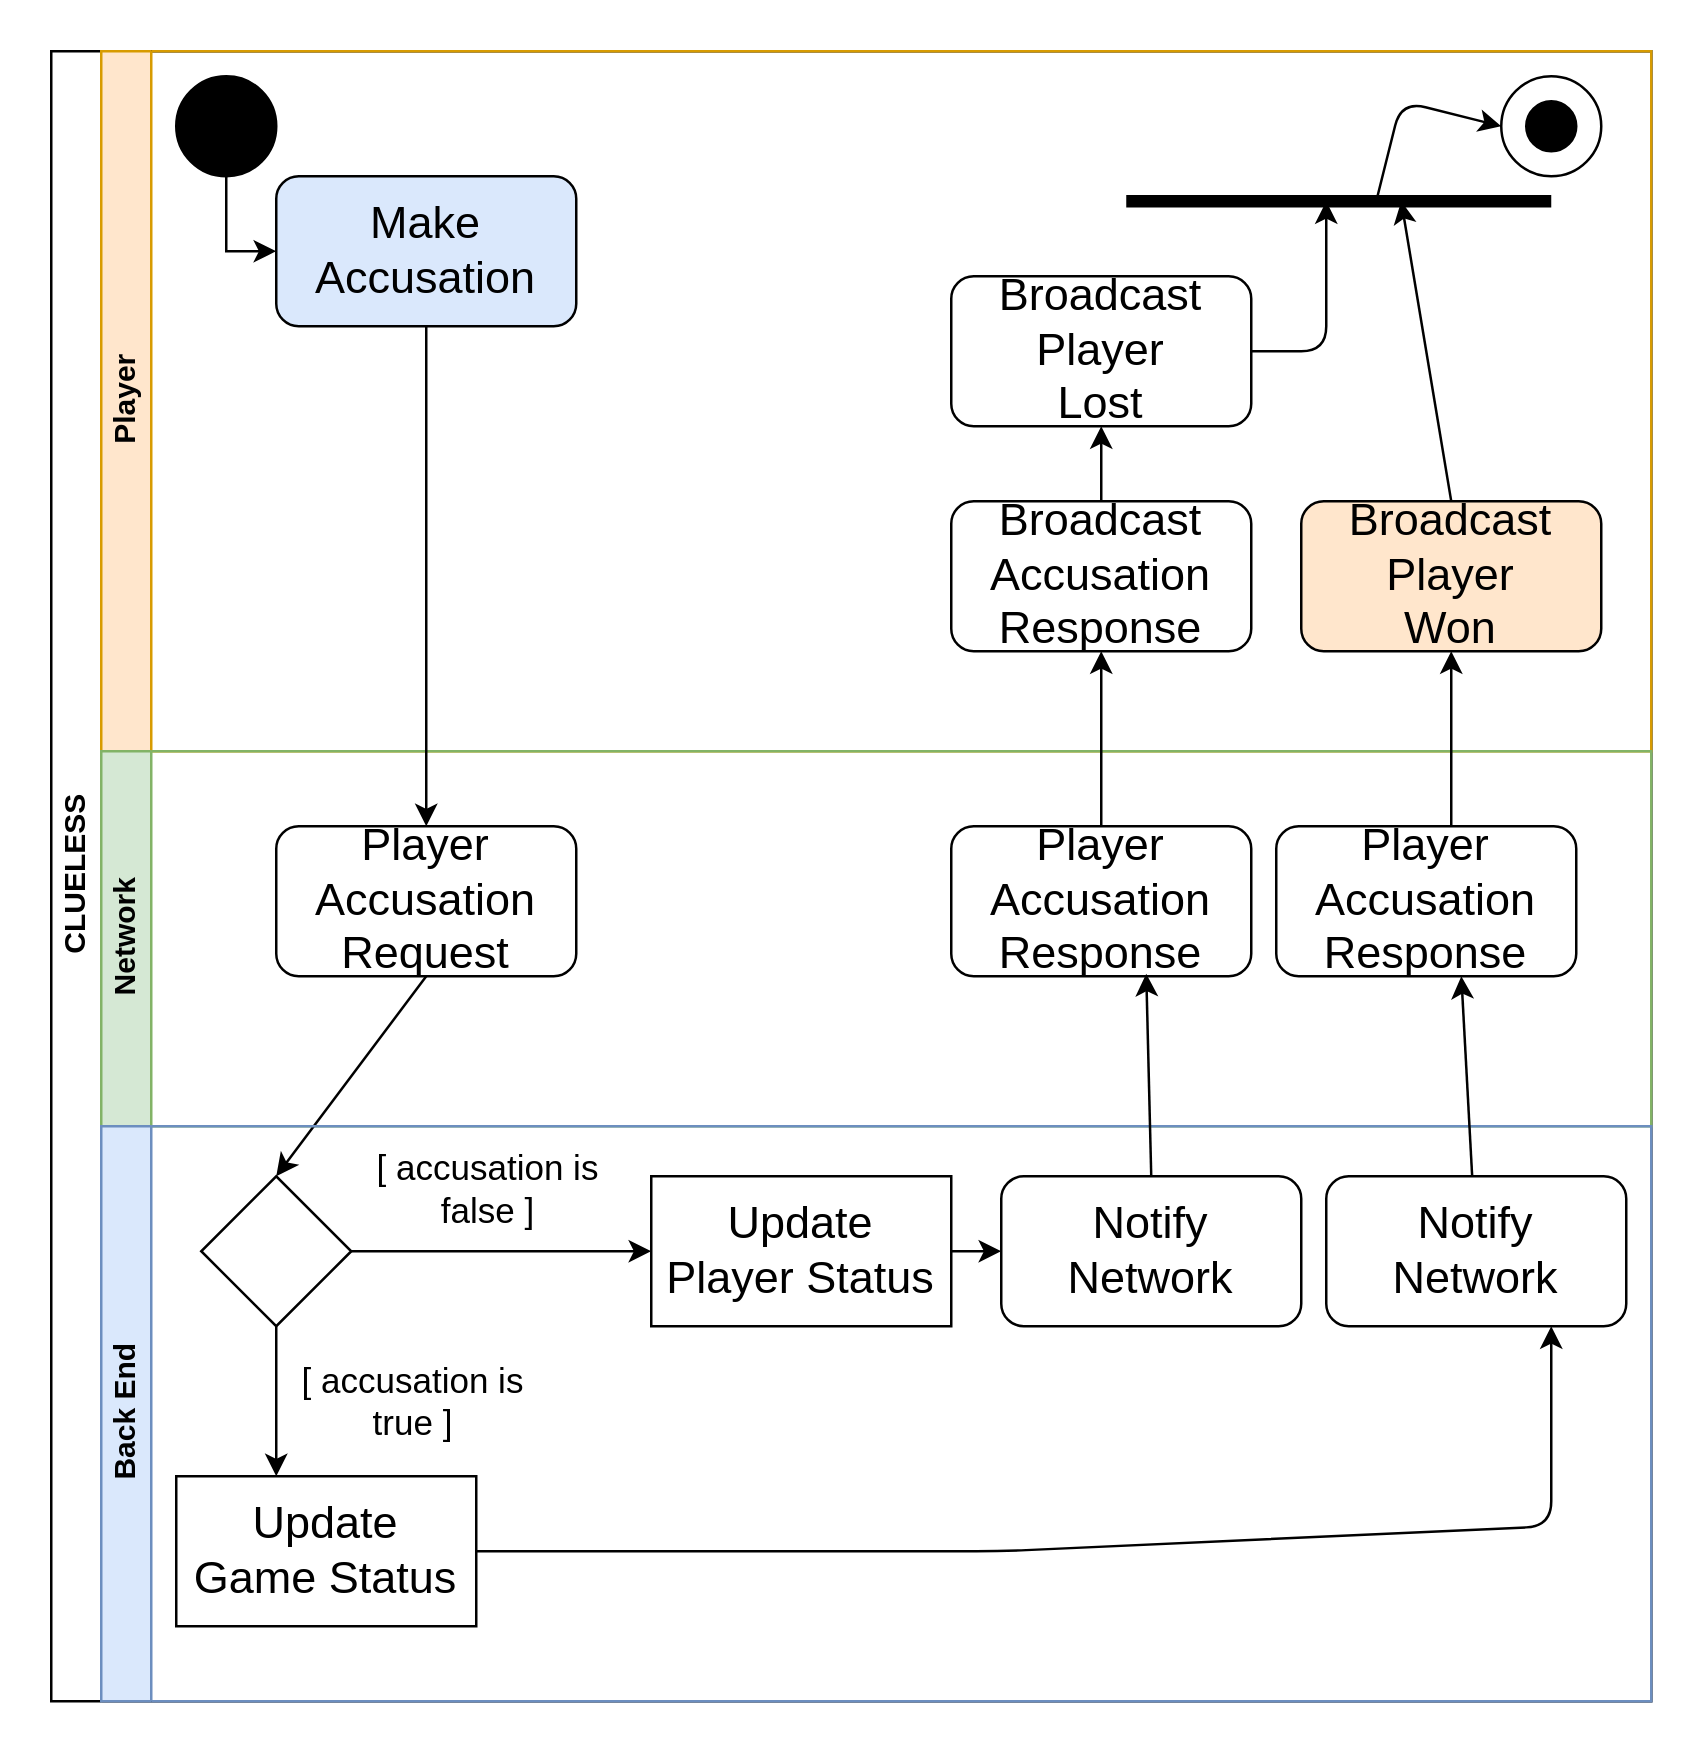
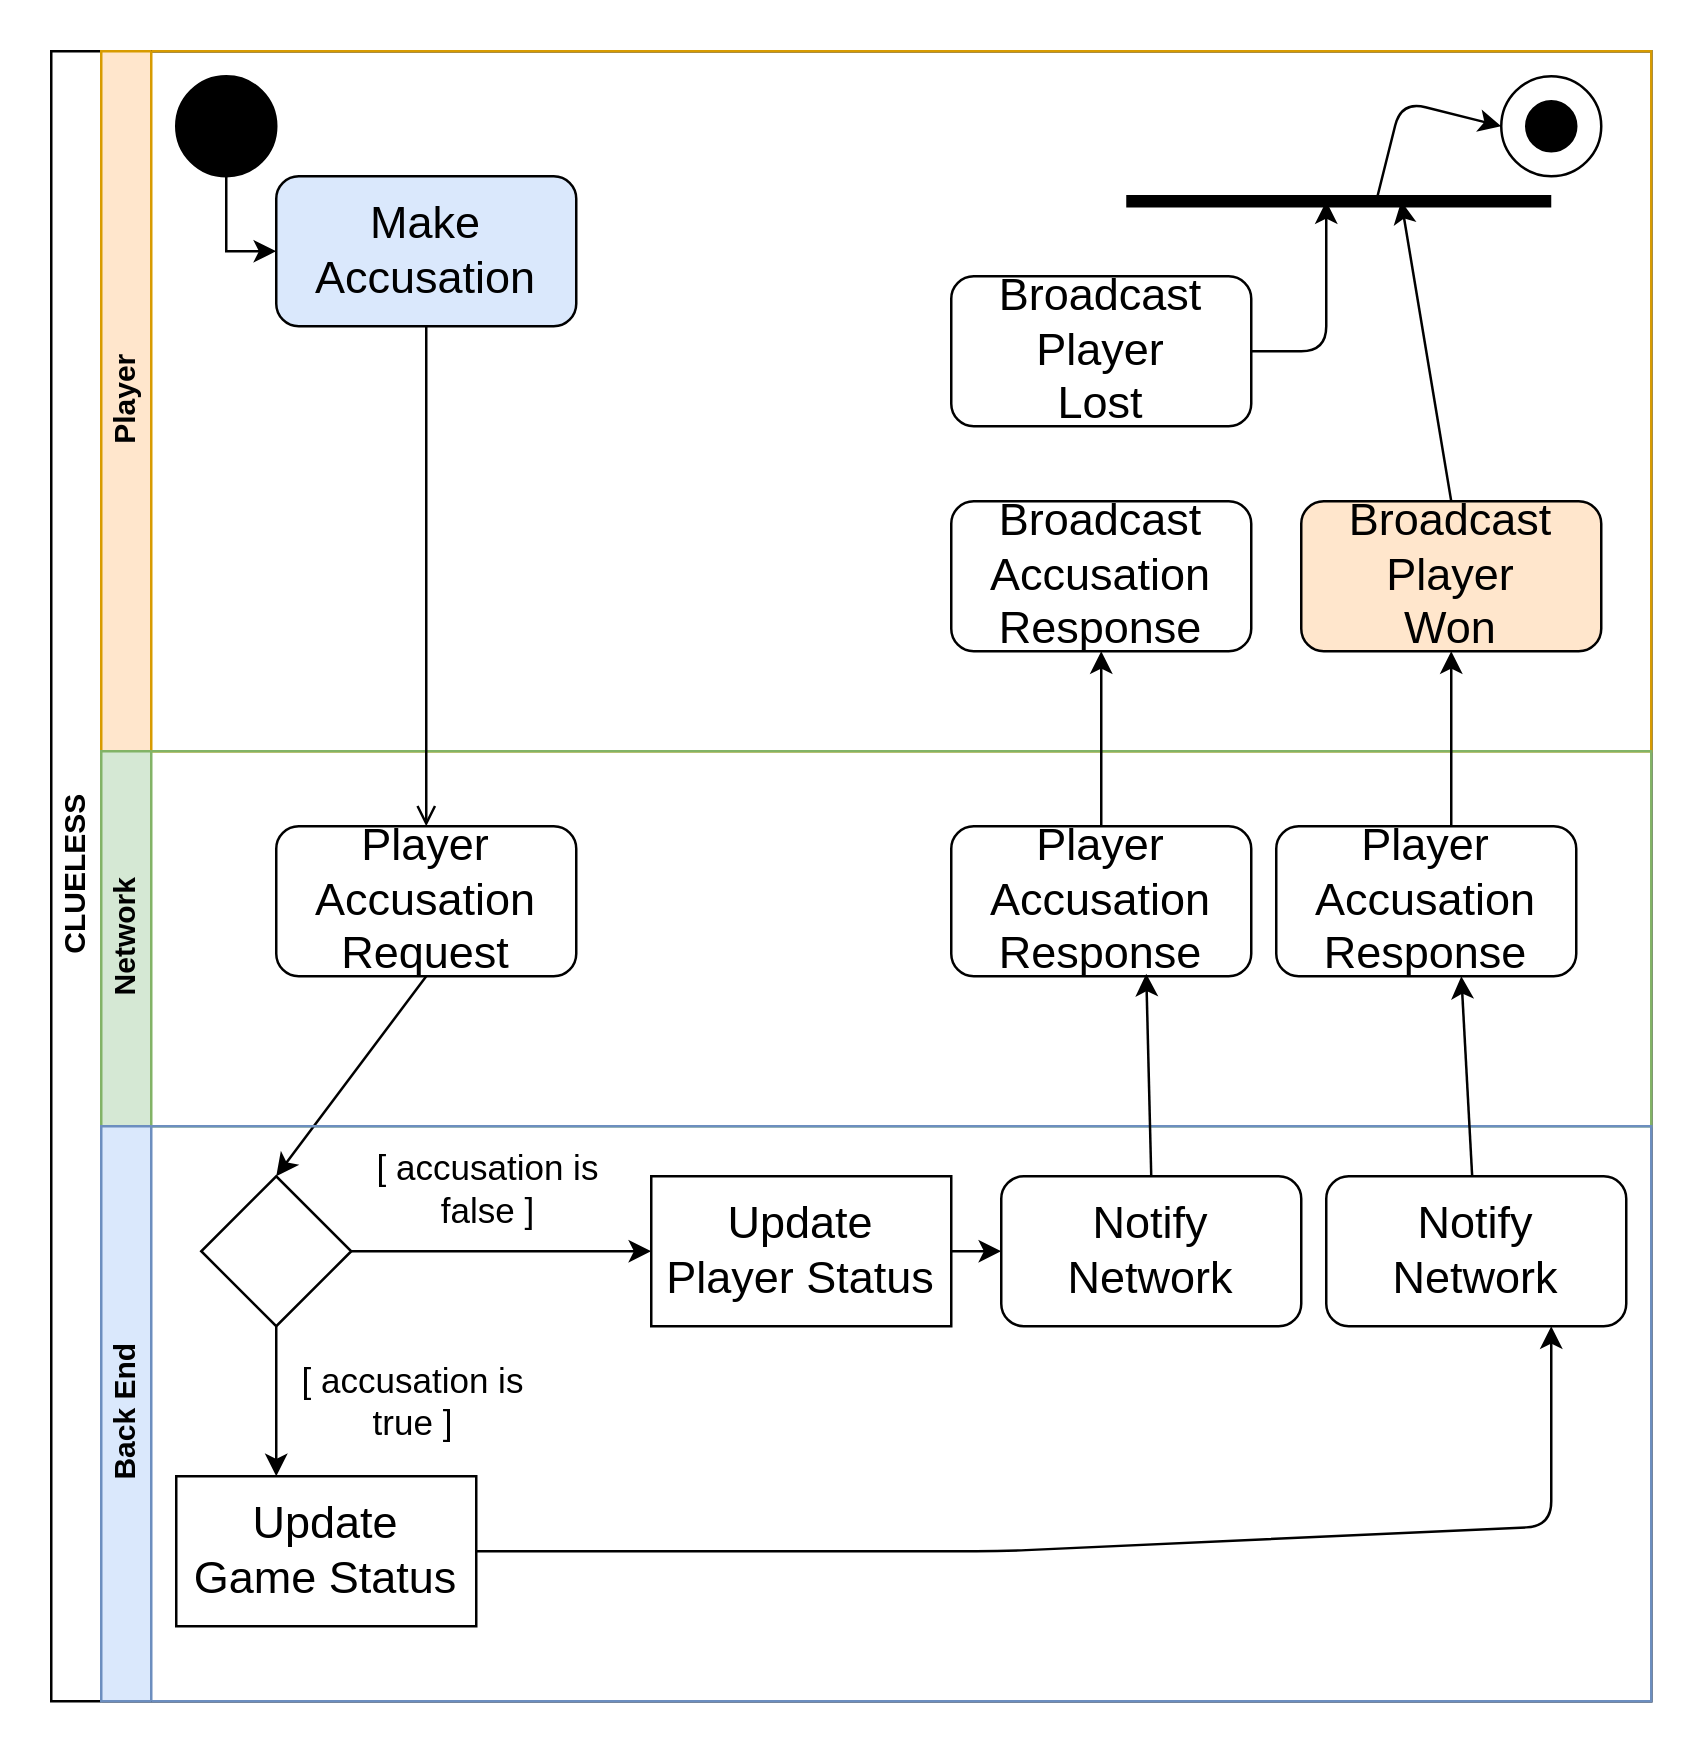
edge "Broadcast Accusation Response" -> "Broadcast Player Lost": removed
edge "MakeAccusation" -> "Player Accusation Request": arrowhead classic -> open
